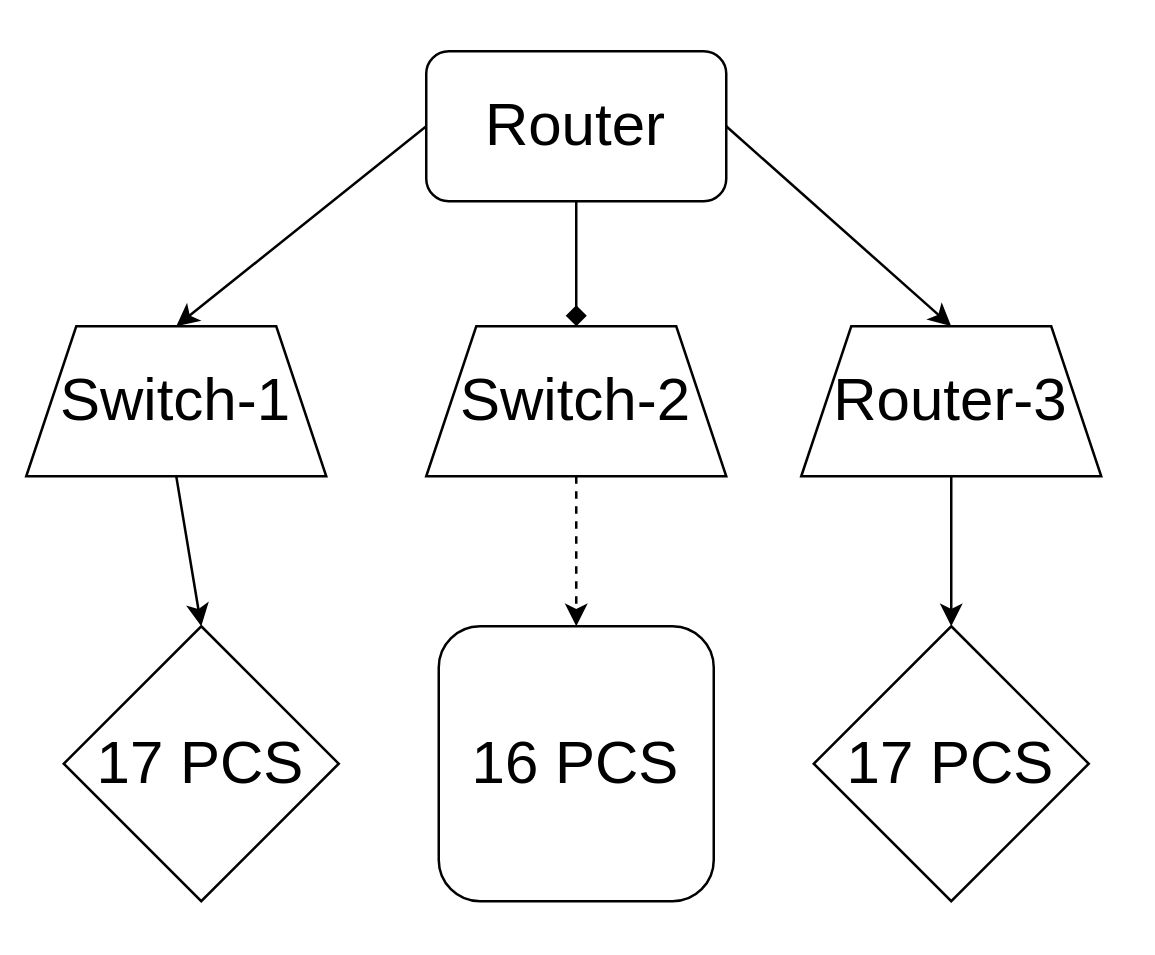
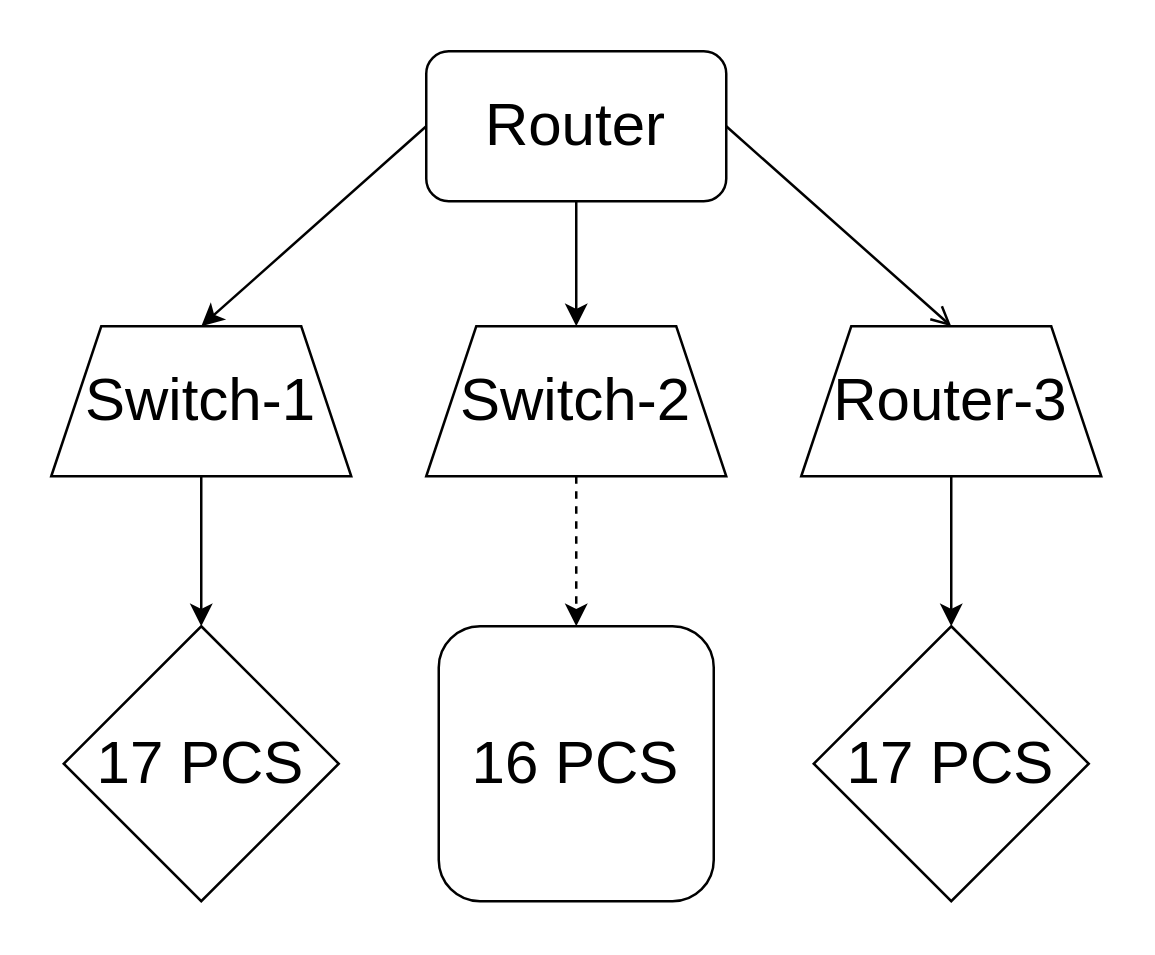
edge "Router" -> "Switch-2": arrowhead diamond -> classic
edge "Router" -> "Router-3": arrowhead classic -> open
node "Switch-1": moved (176, 401) -> (201, 401)
